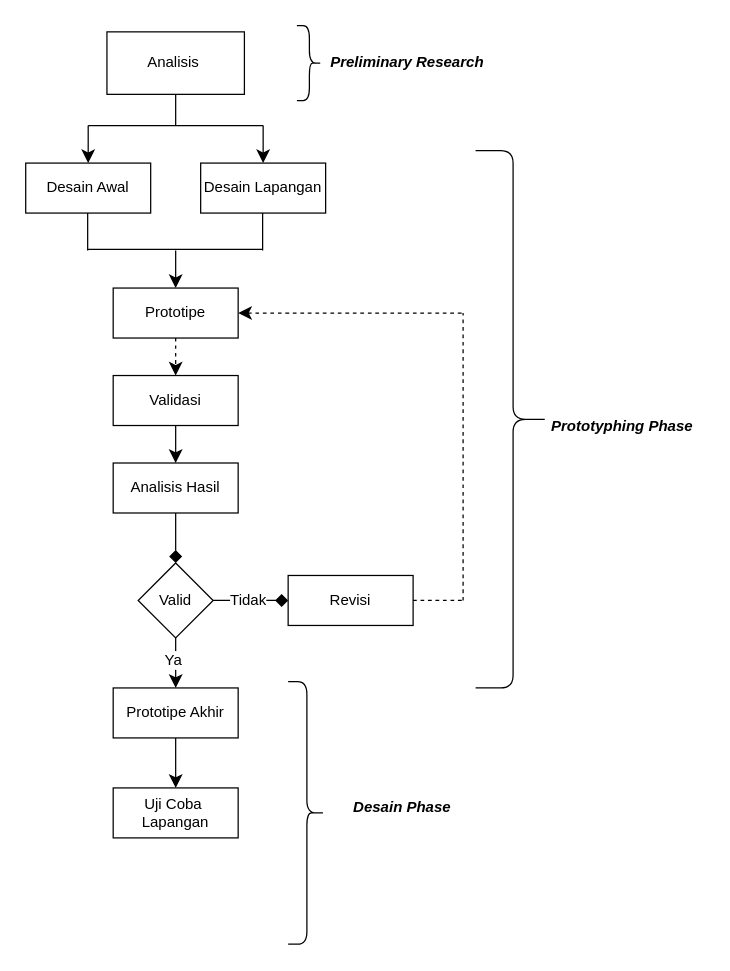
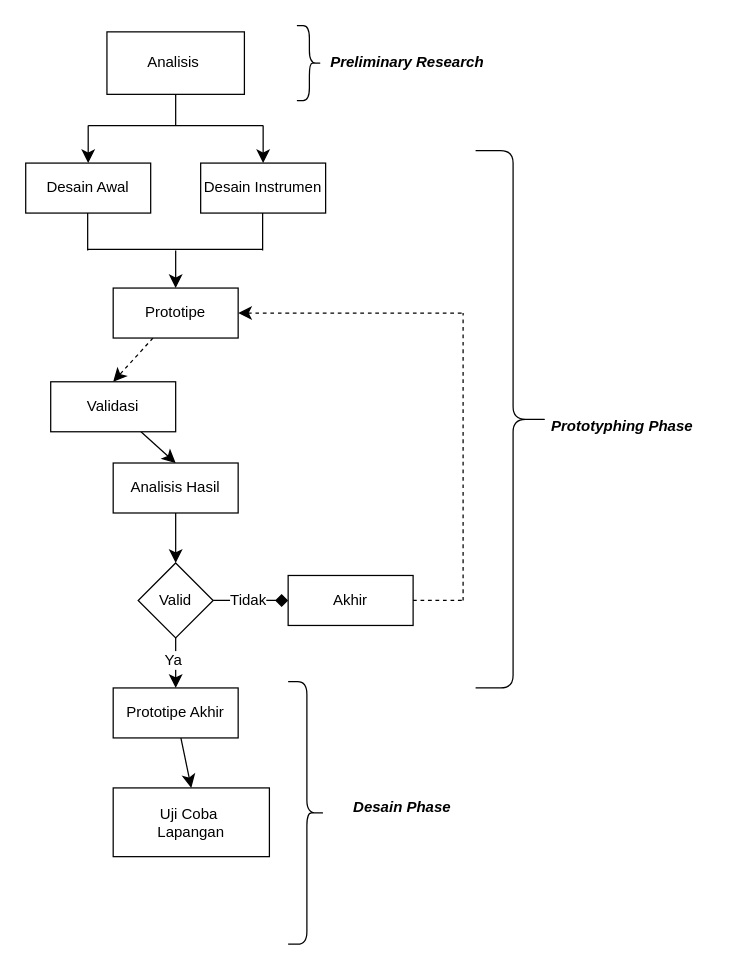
node "Desain Lapangan": label "Desain Lapangan" -> "Desain Instrumen"
node "Validasi": moved (176, 401) -> (113, 407)
edge "Analisis Hasil" -> "Valid": arrowhead diamond -> classic
node "Revisi": label "Revisi" -> "Akhir"
node "Uji Coba Lapangan": size 125x50 -> 156x69
